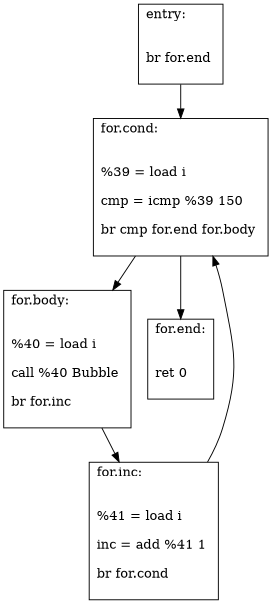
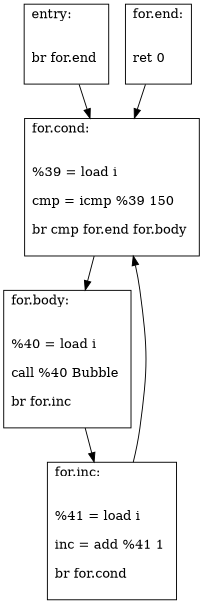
edge "for.cond:" -> "for.end:": reversed
